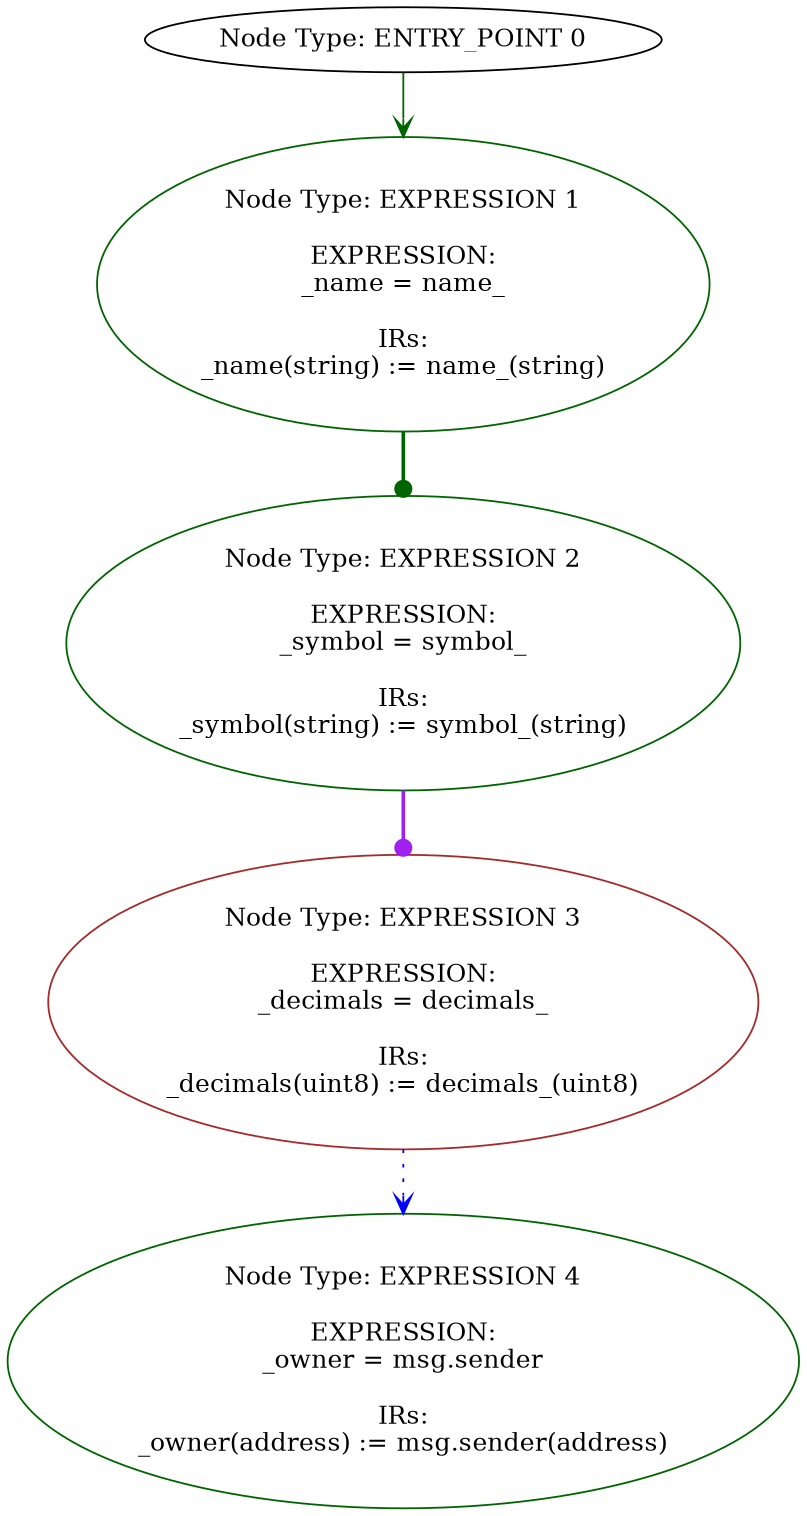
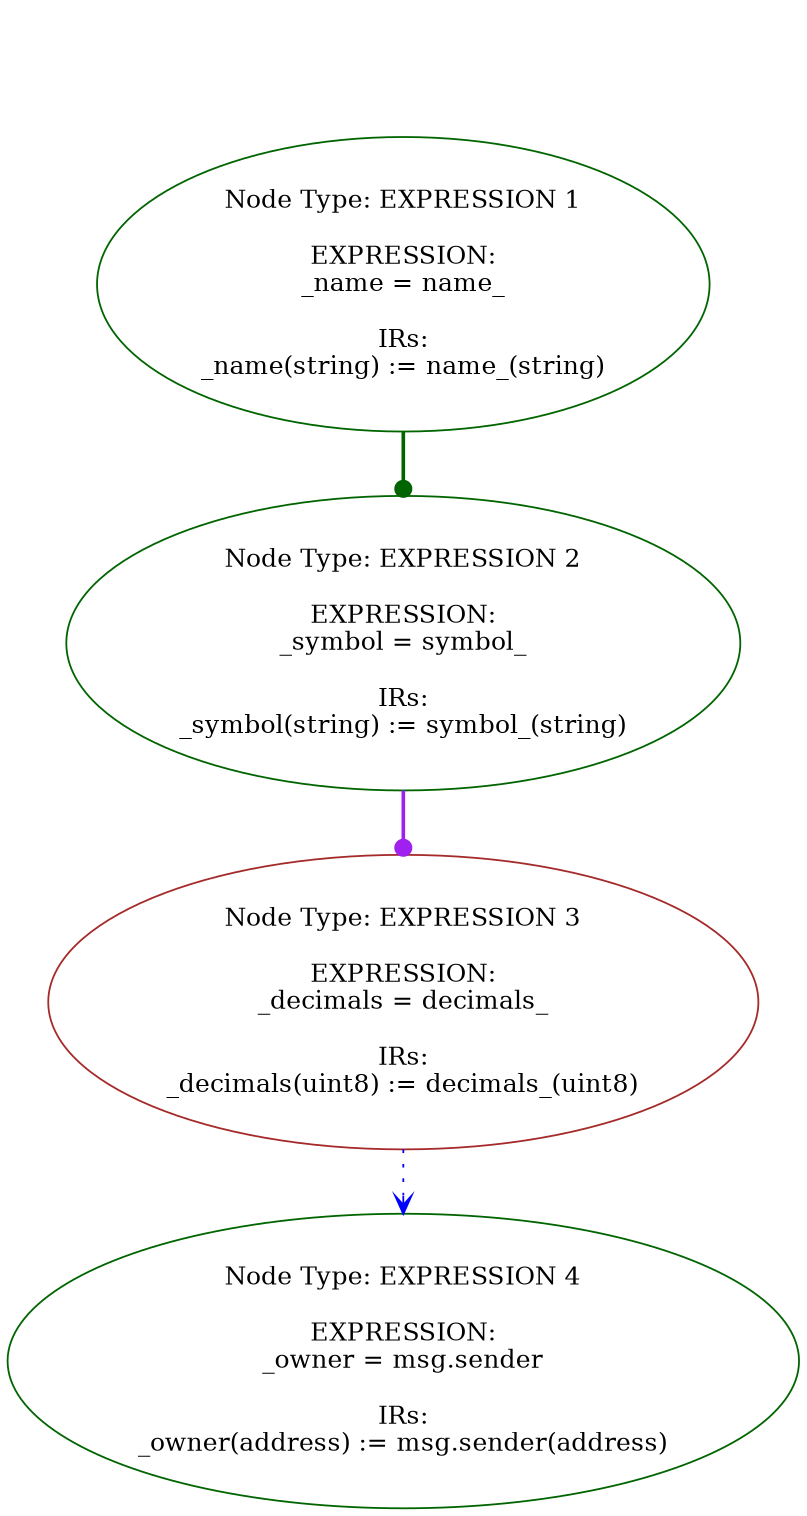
node "Node Type: ENTRY_POINT 0": removed
